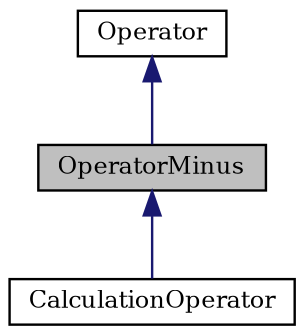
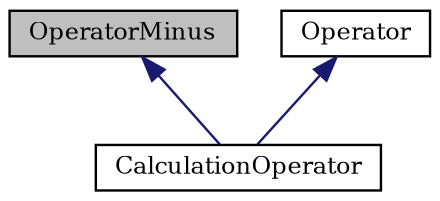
edge "OperatorMinus" -> "Operator": now "CalculationOperator" -> "Operator"
